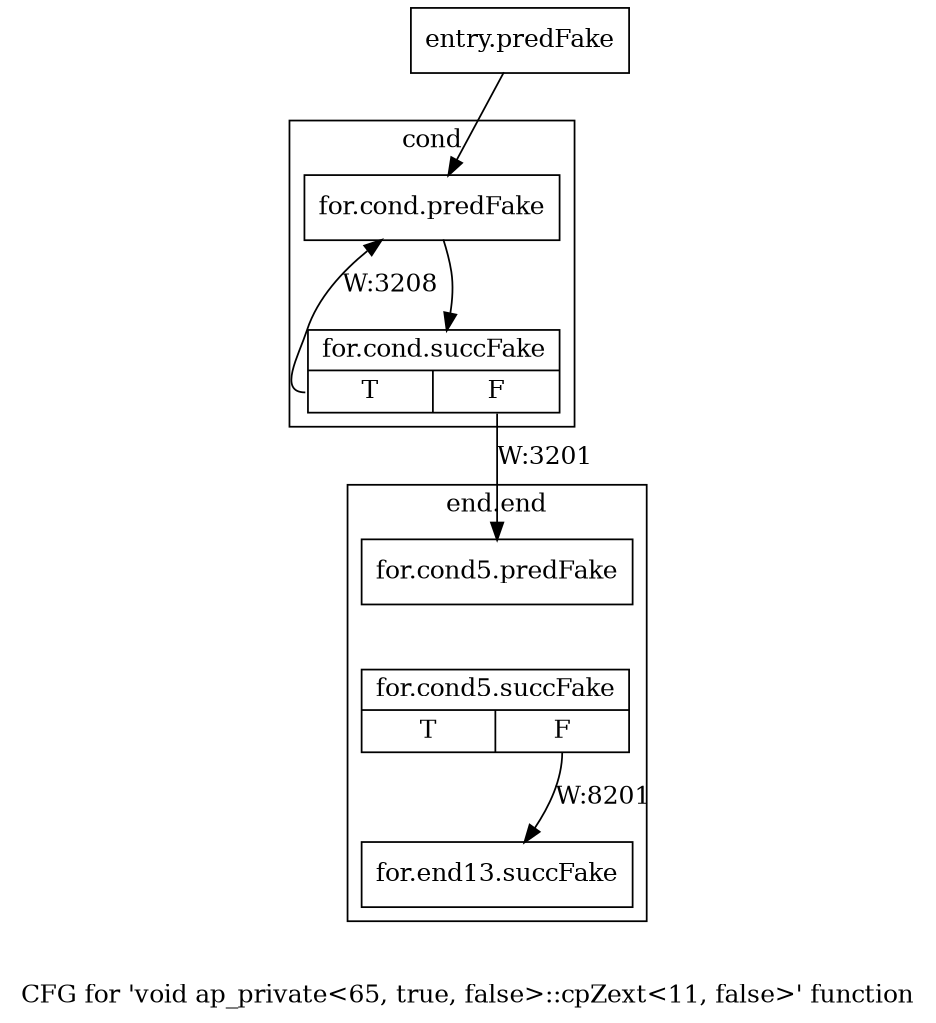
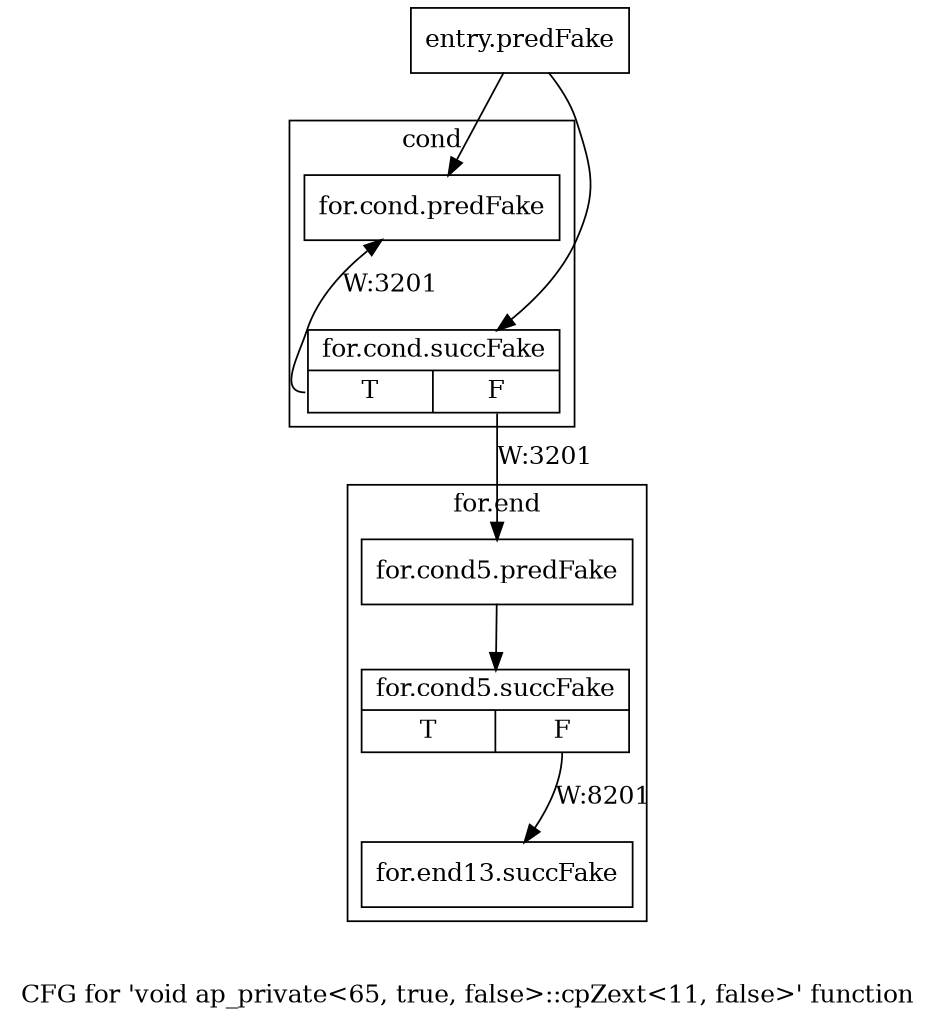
edge "for.cond.predFake" -> "for.cond.succFake": now "entry.predFake" -> "for.cond.succFake"
edge "for.cond.succFake" -> "for.cond.predFake": label "W:3208" -> "W:3201"
cluster "end.end": label "end.end" -> "for.end"
edge "for.cond5.predFake" -> "for.cond5.succFake": added
